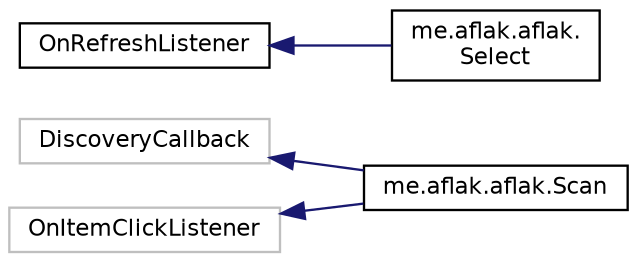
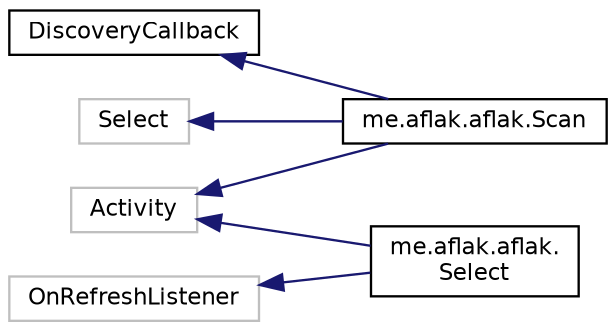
node "OnRefreshListener": color black -> grey75
node "DiscoveryCallback": color grey75 -> black
node "Activity": added
node "OnItemClickListener": label "OnItemClickListener" -> "Select"
